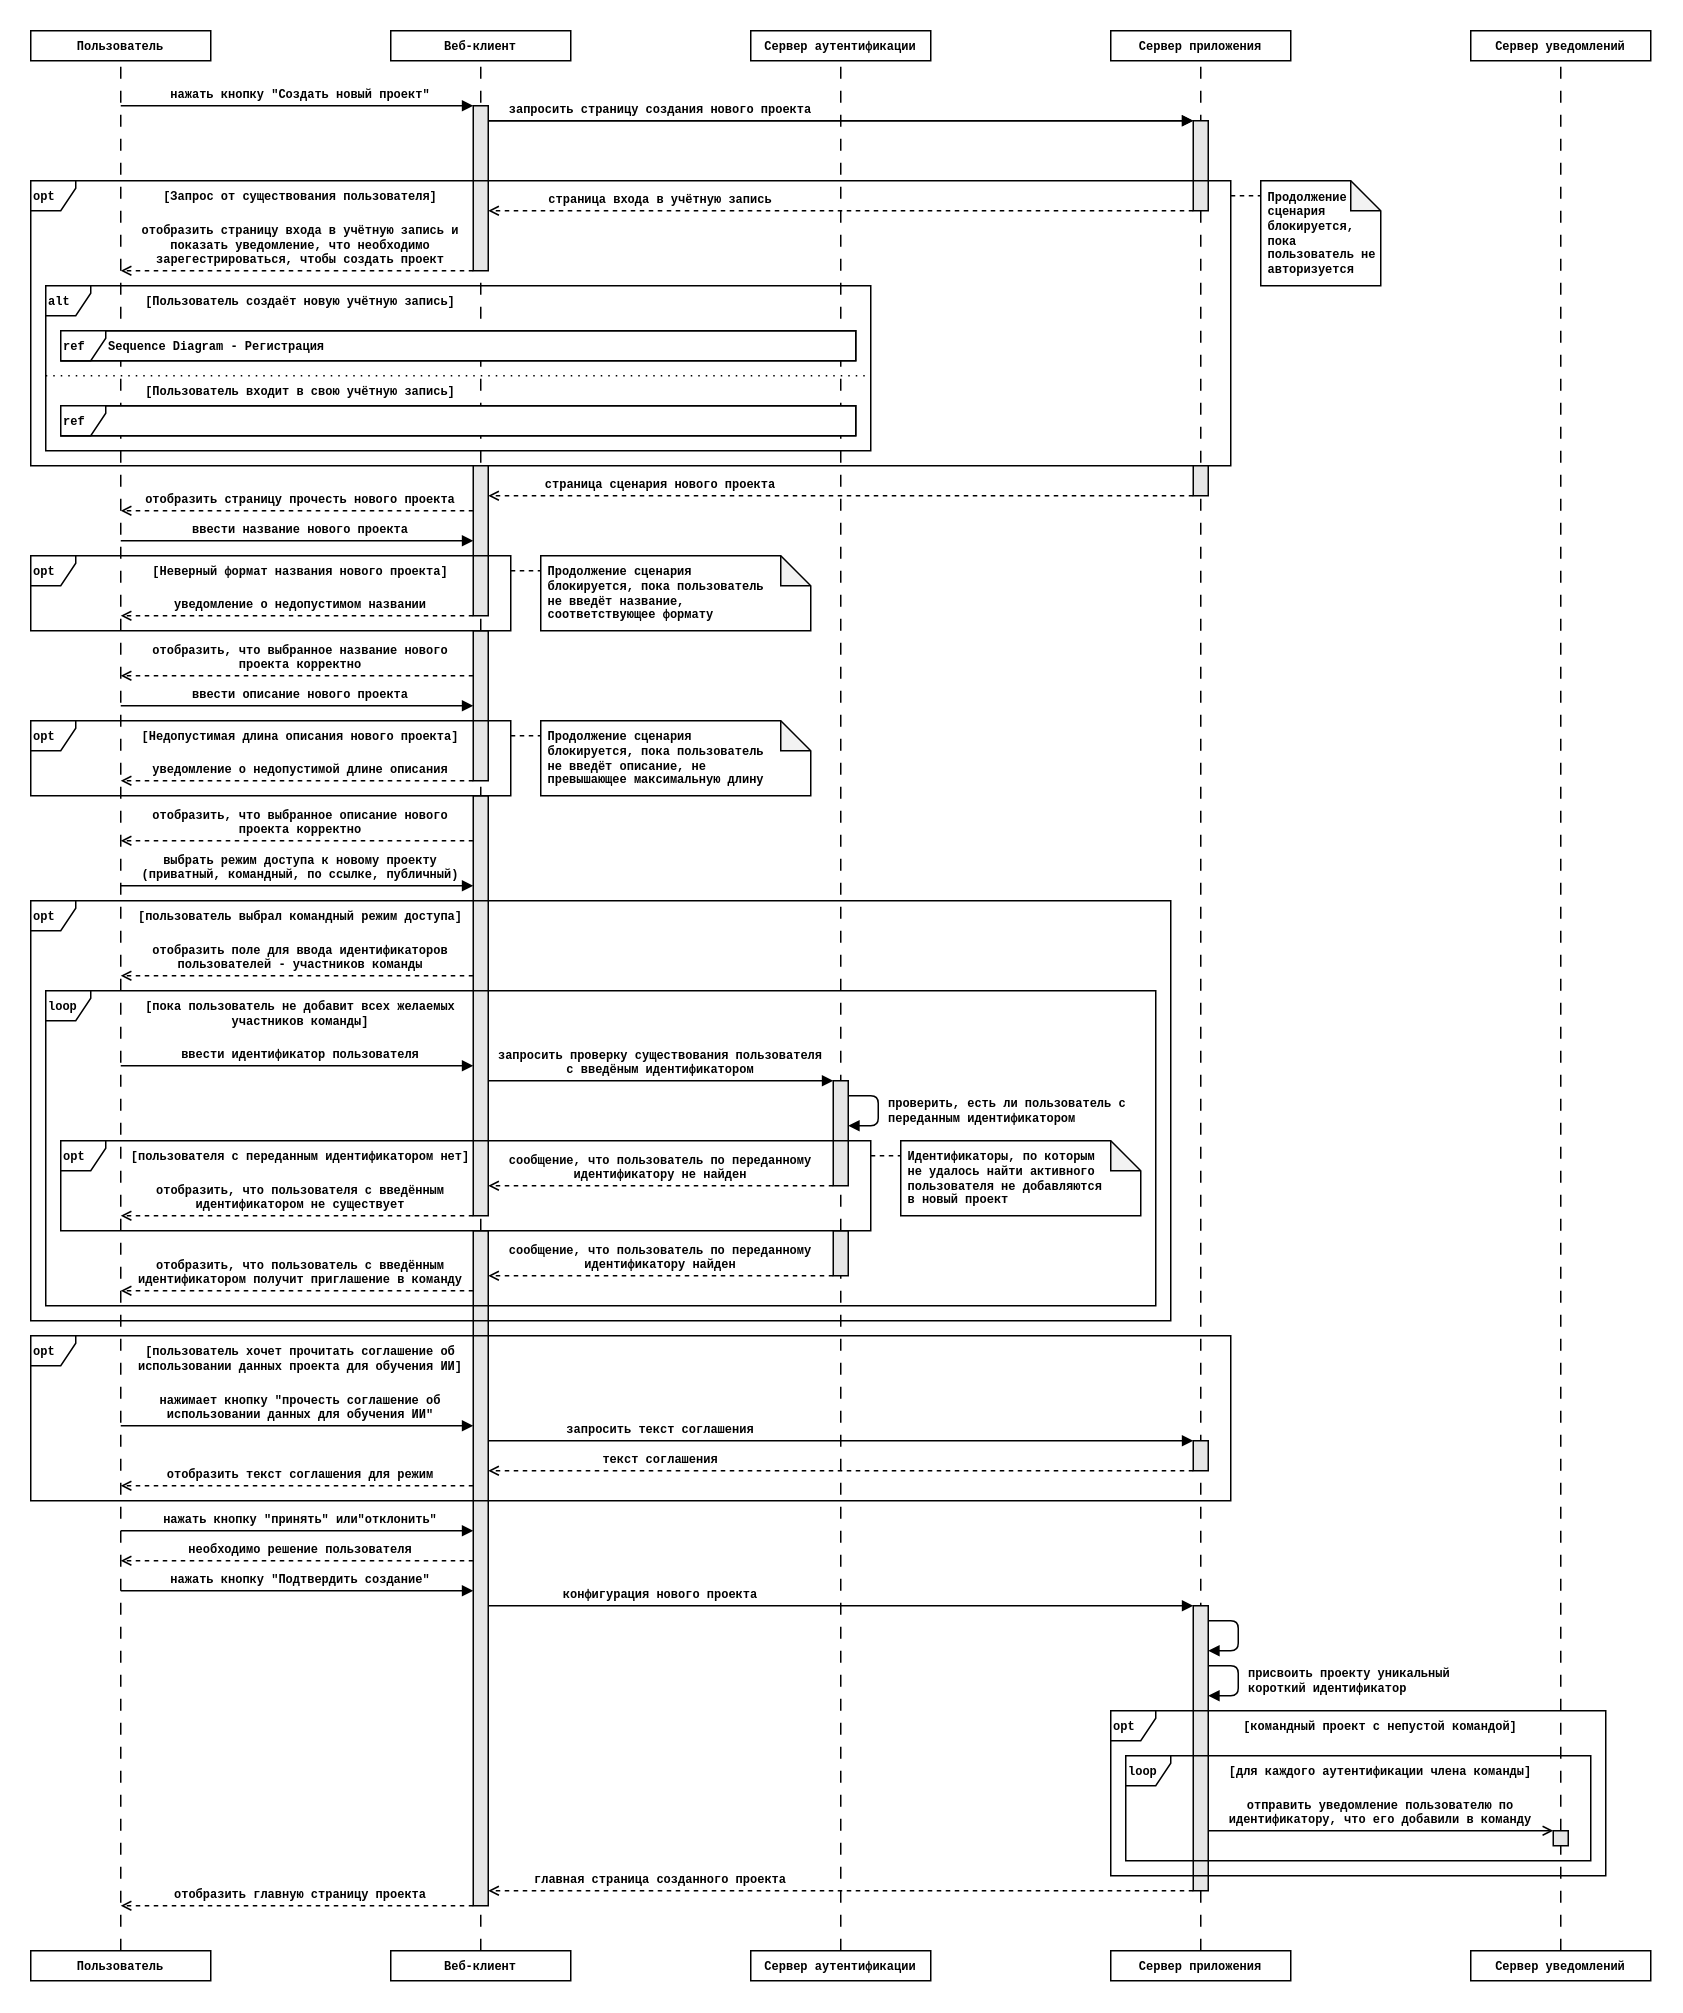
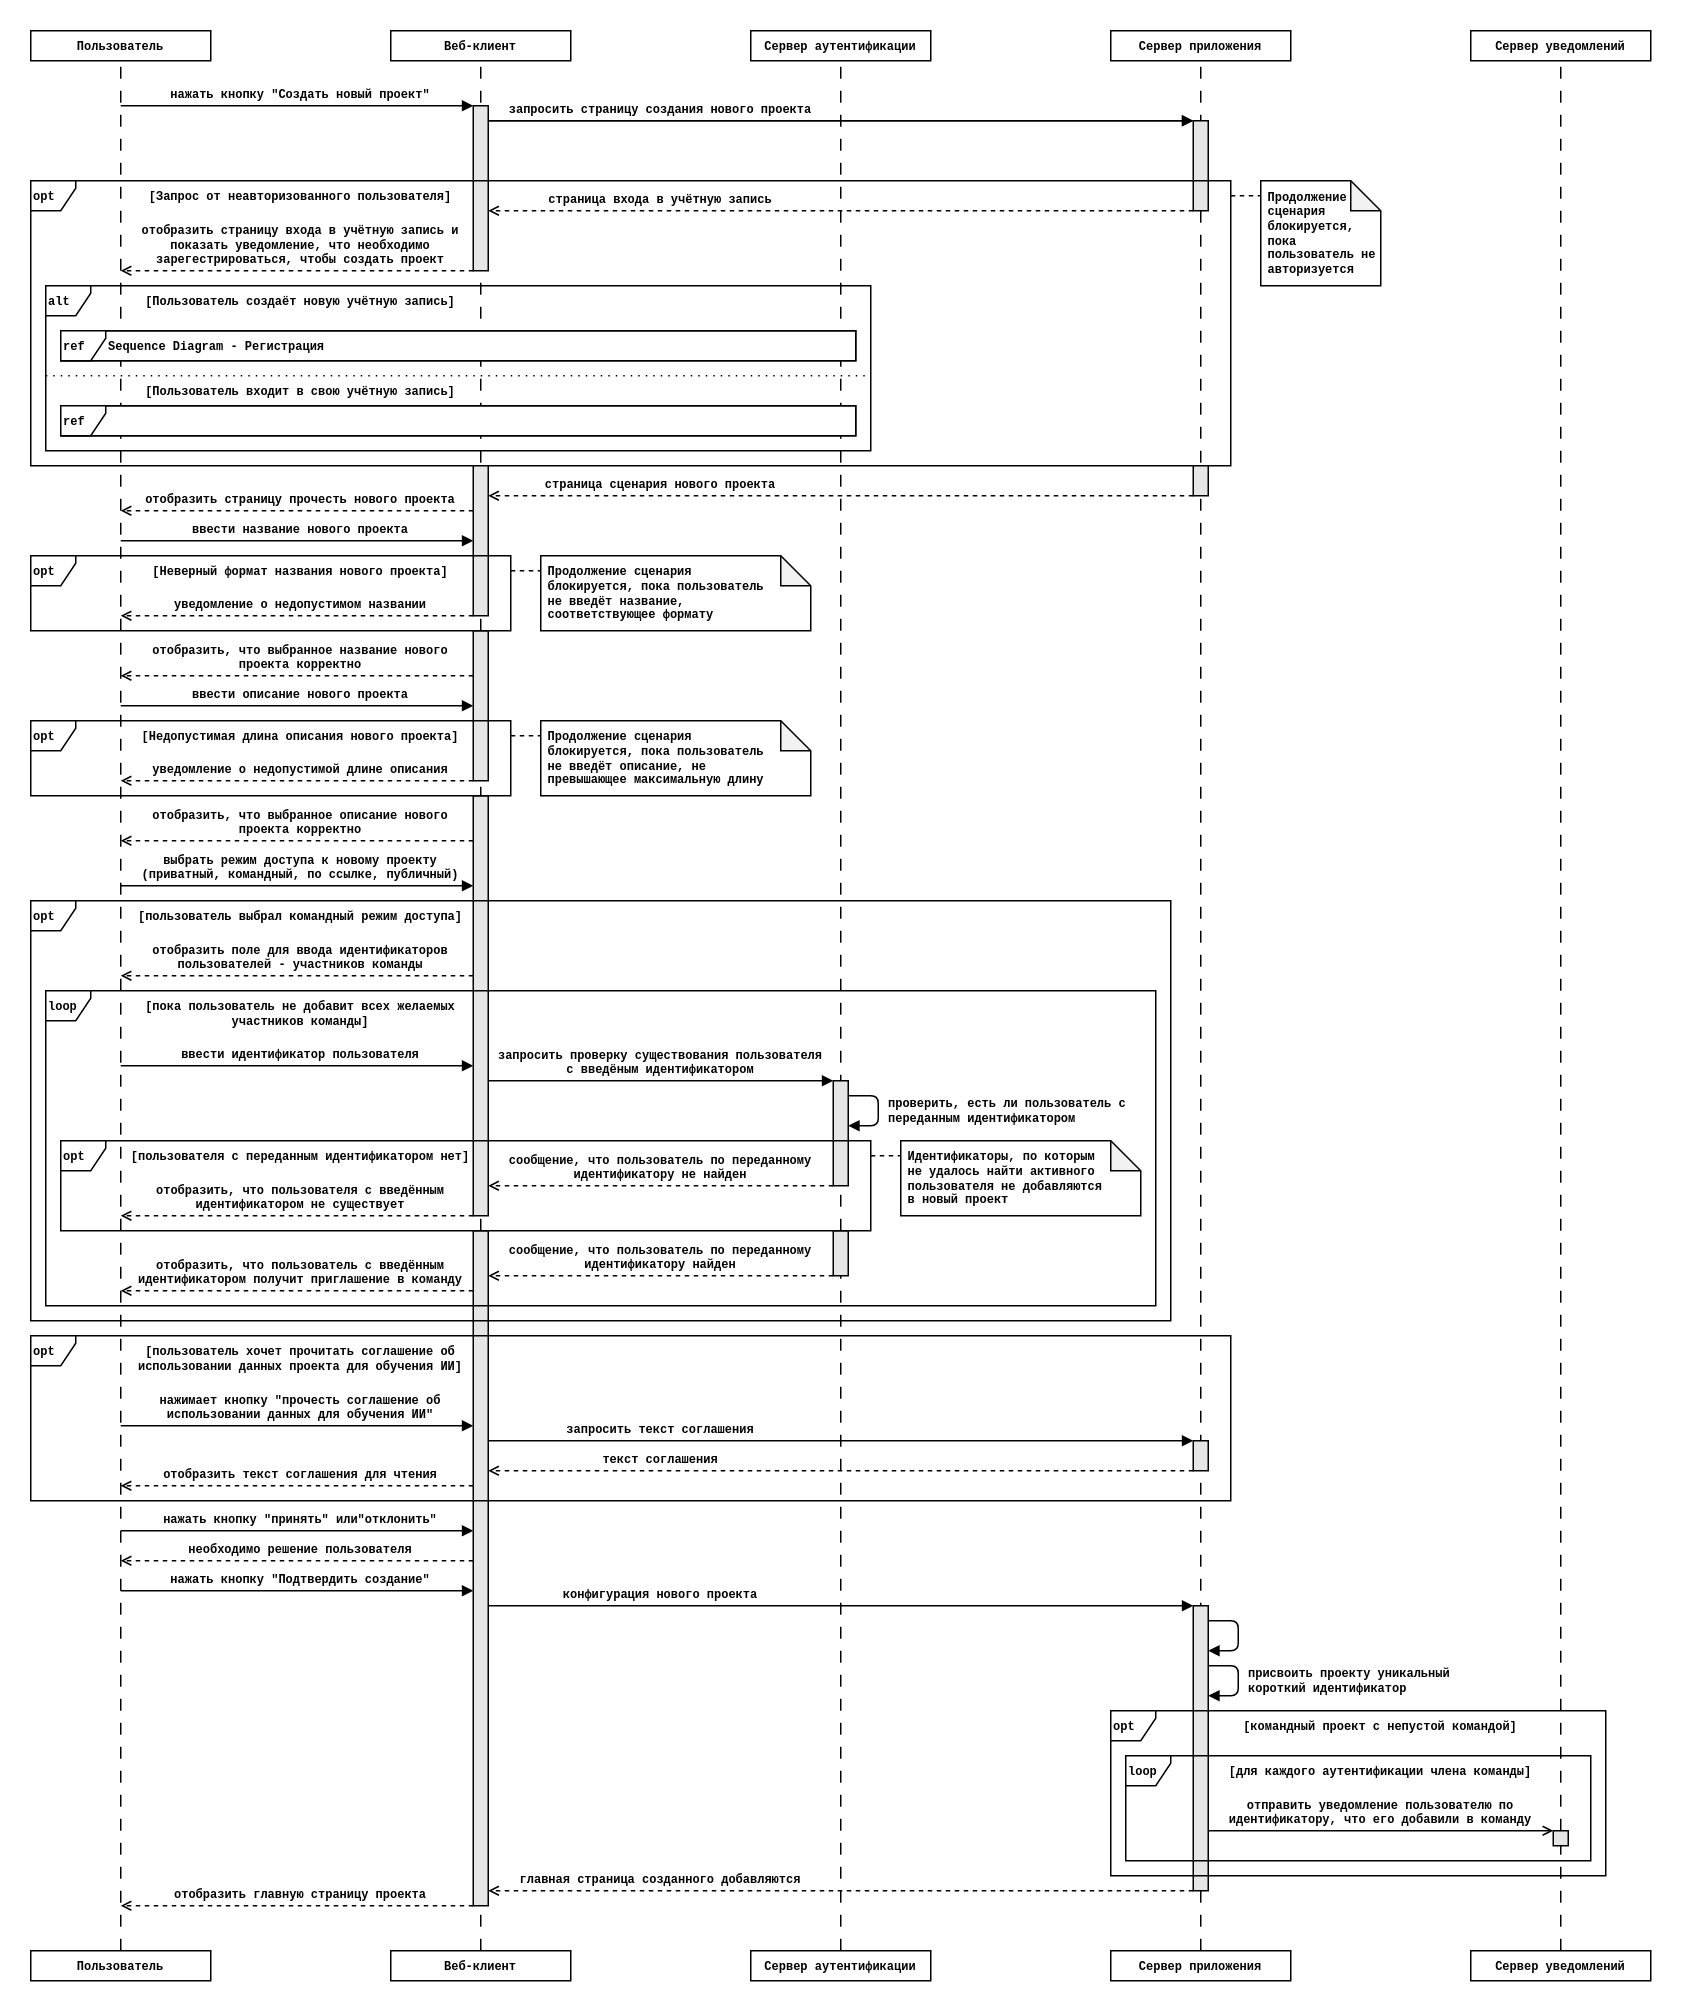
node "[Запрос от существования пользователя]": label "[Запрос от существования пользователя]" -> "[Запрос от неавторизованного пользователя]"
node "отобразить текст соглашения для режим": label "отобразить текст соглашения для режим" -> "отобразить текст соглашения для чтения"
node "главная страница созданного проекта": label "главная страница созданного проекта" -> "главная страница созданного добавляются"
